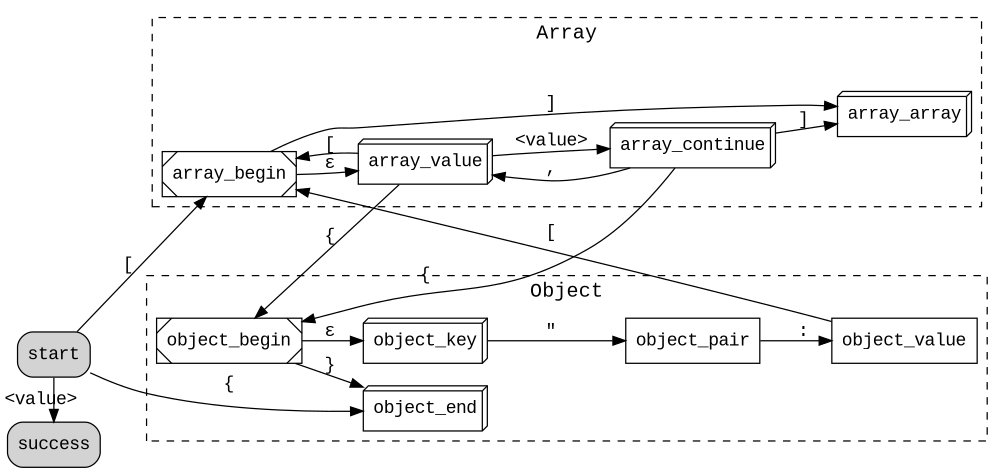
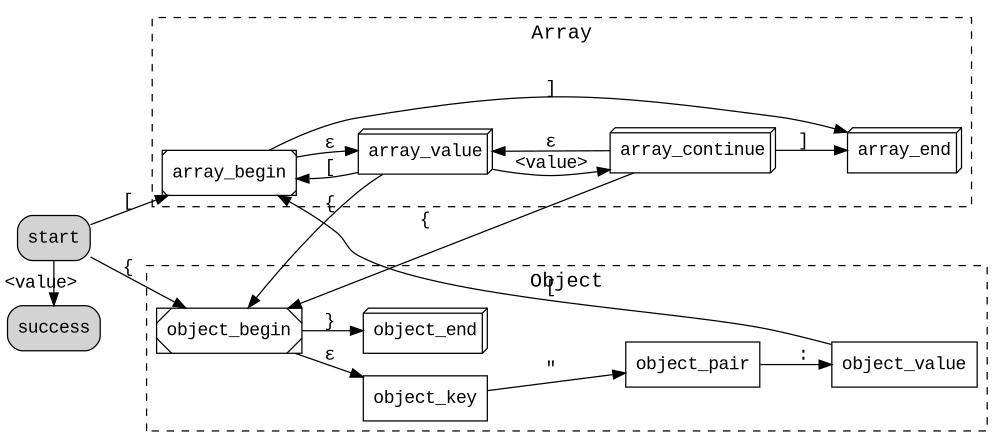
node "array_array": label "array_array" -> "array_end"
edge "array_continue" -> "array_value": label "," -> "ε"
node "array_begin": shape box -> box3d
node "object_key": shape box3d -> box
edge "start" -> "object_end": now "start" -> "object_begin"
